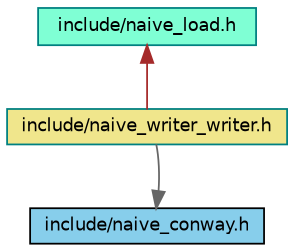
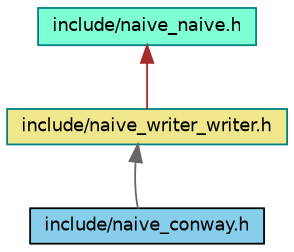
node "include/naive_load.h": label "include/naive_load.h" -> "include/naive_naive.h"
edge "include/naive_writer_writer.h" -> "include/naive_conway.h": reversed
